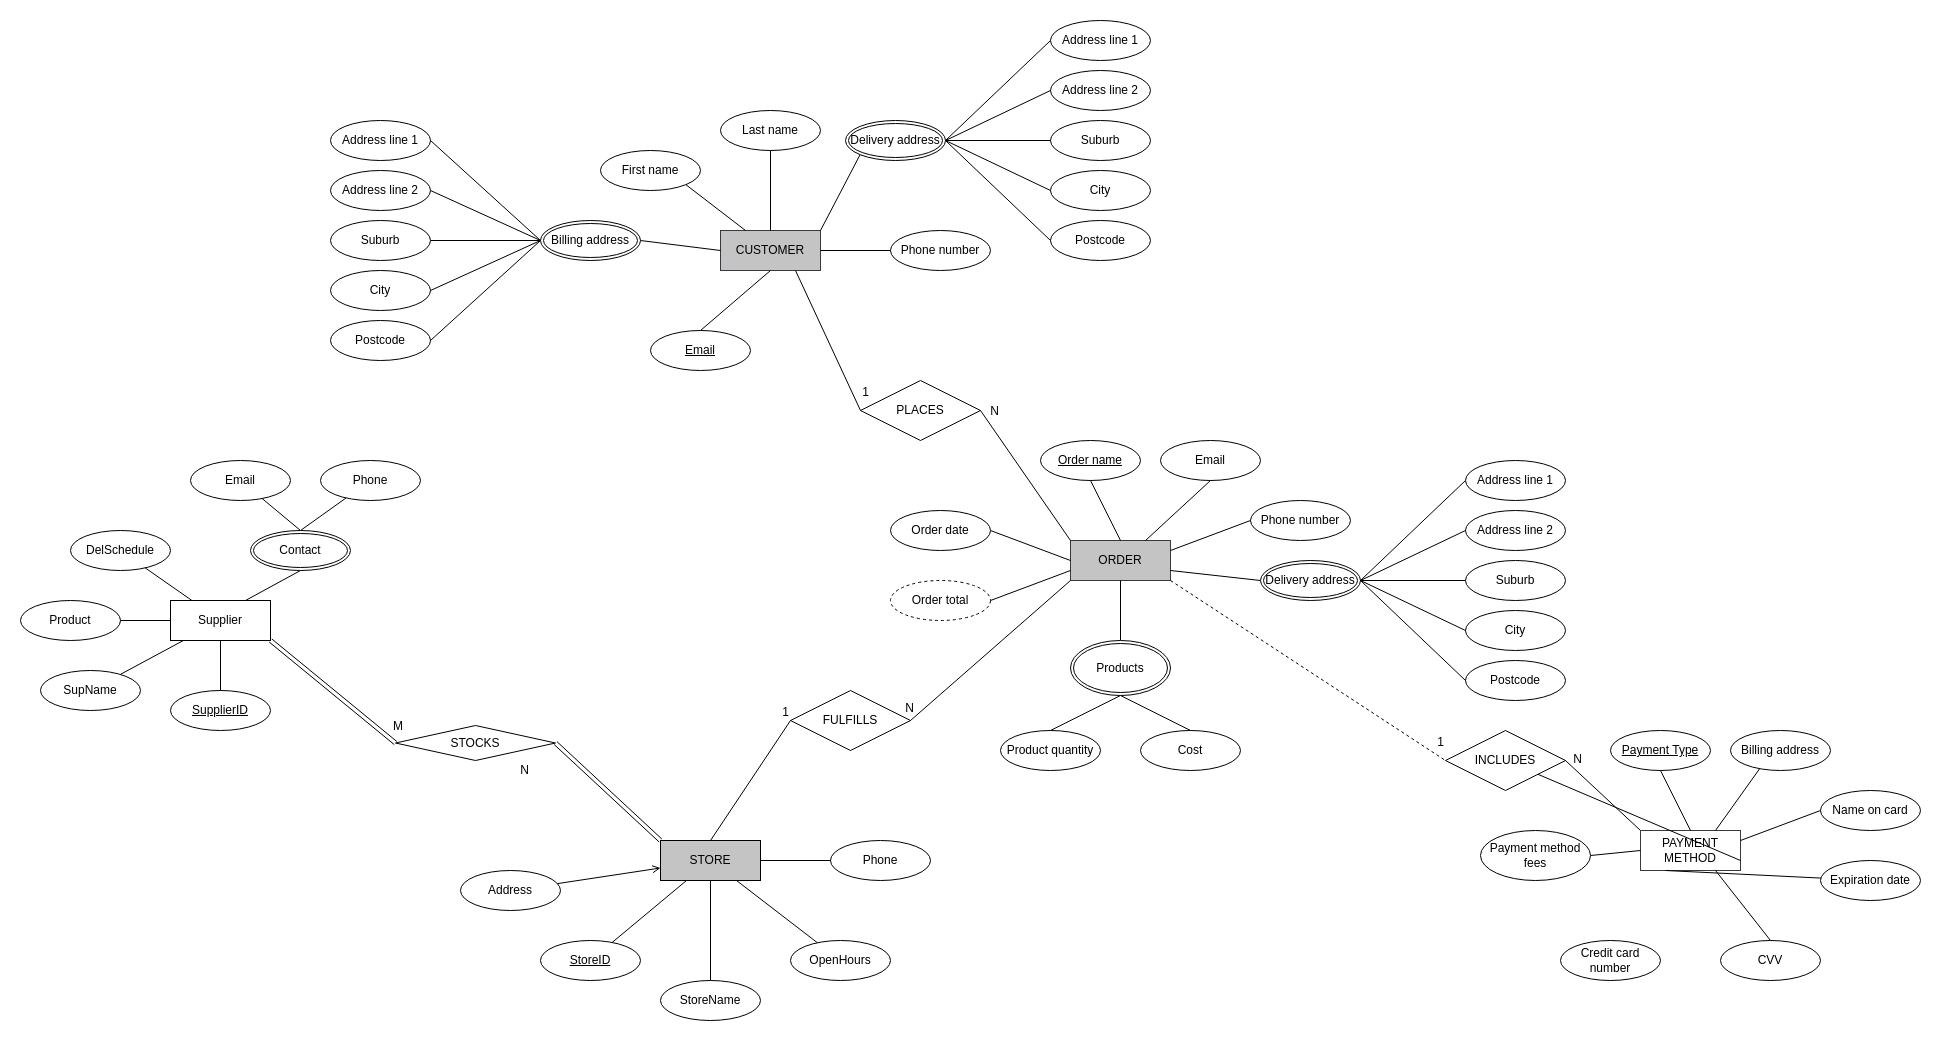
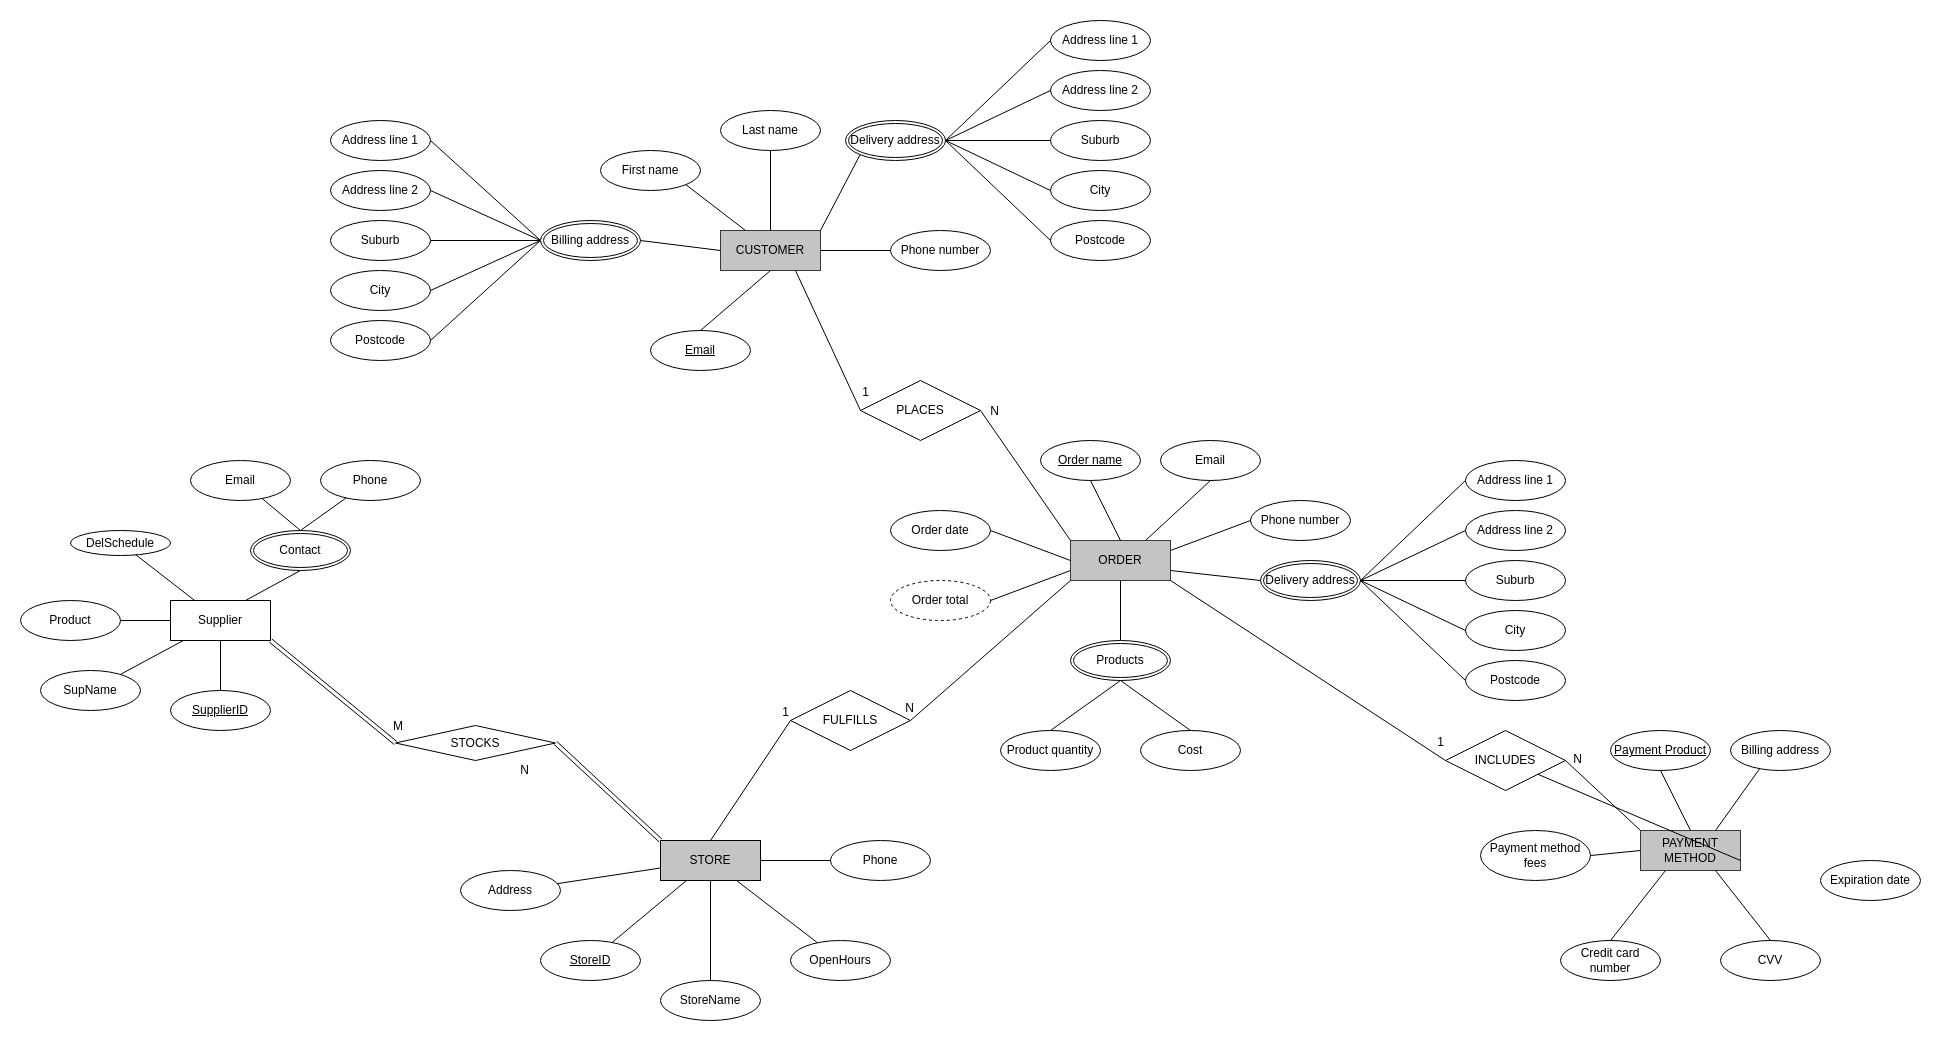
node "DelSchedule": size 100x40 -> 100x25
node "Products": size 100x55 -> 100x40
edge "ORDER" -- "INCLUDES": style dashed -> solid
node "Payment Type": label "Payment Type" -> "Payment Product"
node "Name on card": removed
edge "Name on card" -- "PAYMENT METHOD": removed
node "PAYMENT METHOD": fillcolor #ffffff -> #c4c4c4
edge "Address" -> "STORE": arrowhead open -> none
edge "PAYMENT METHOD" -- "Expiration date": now "PAYMENT METHOD" -- "Credit card number"
